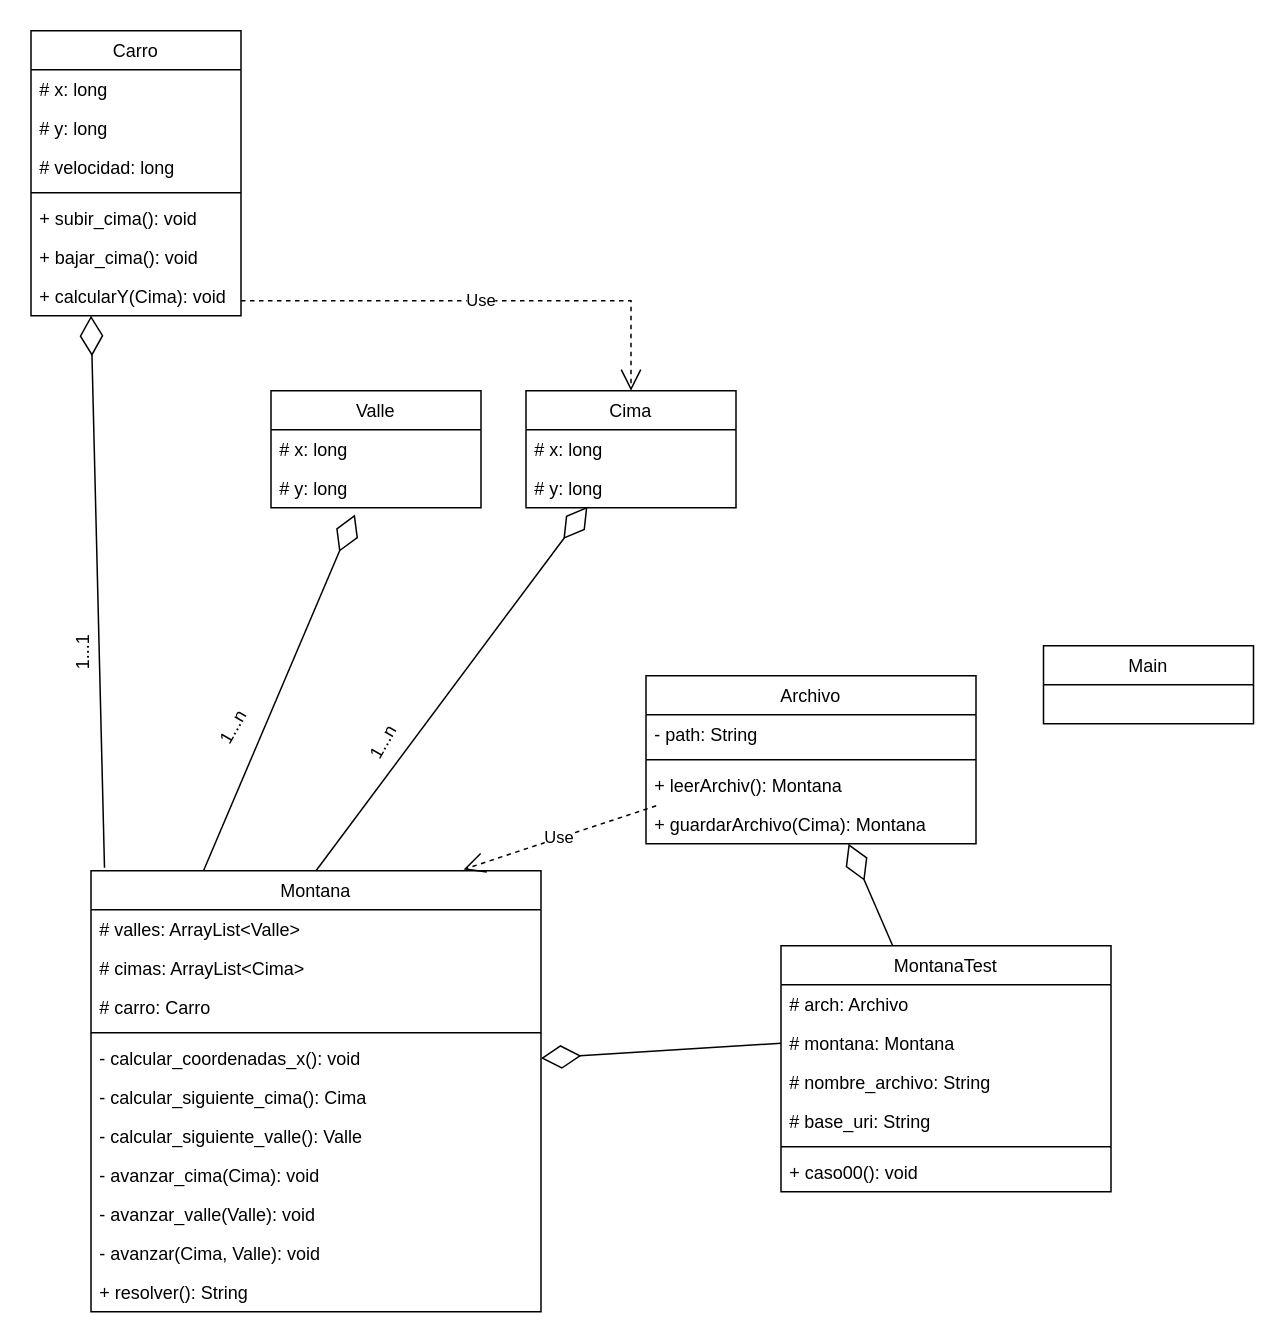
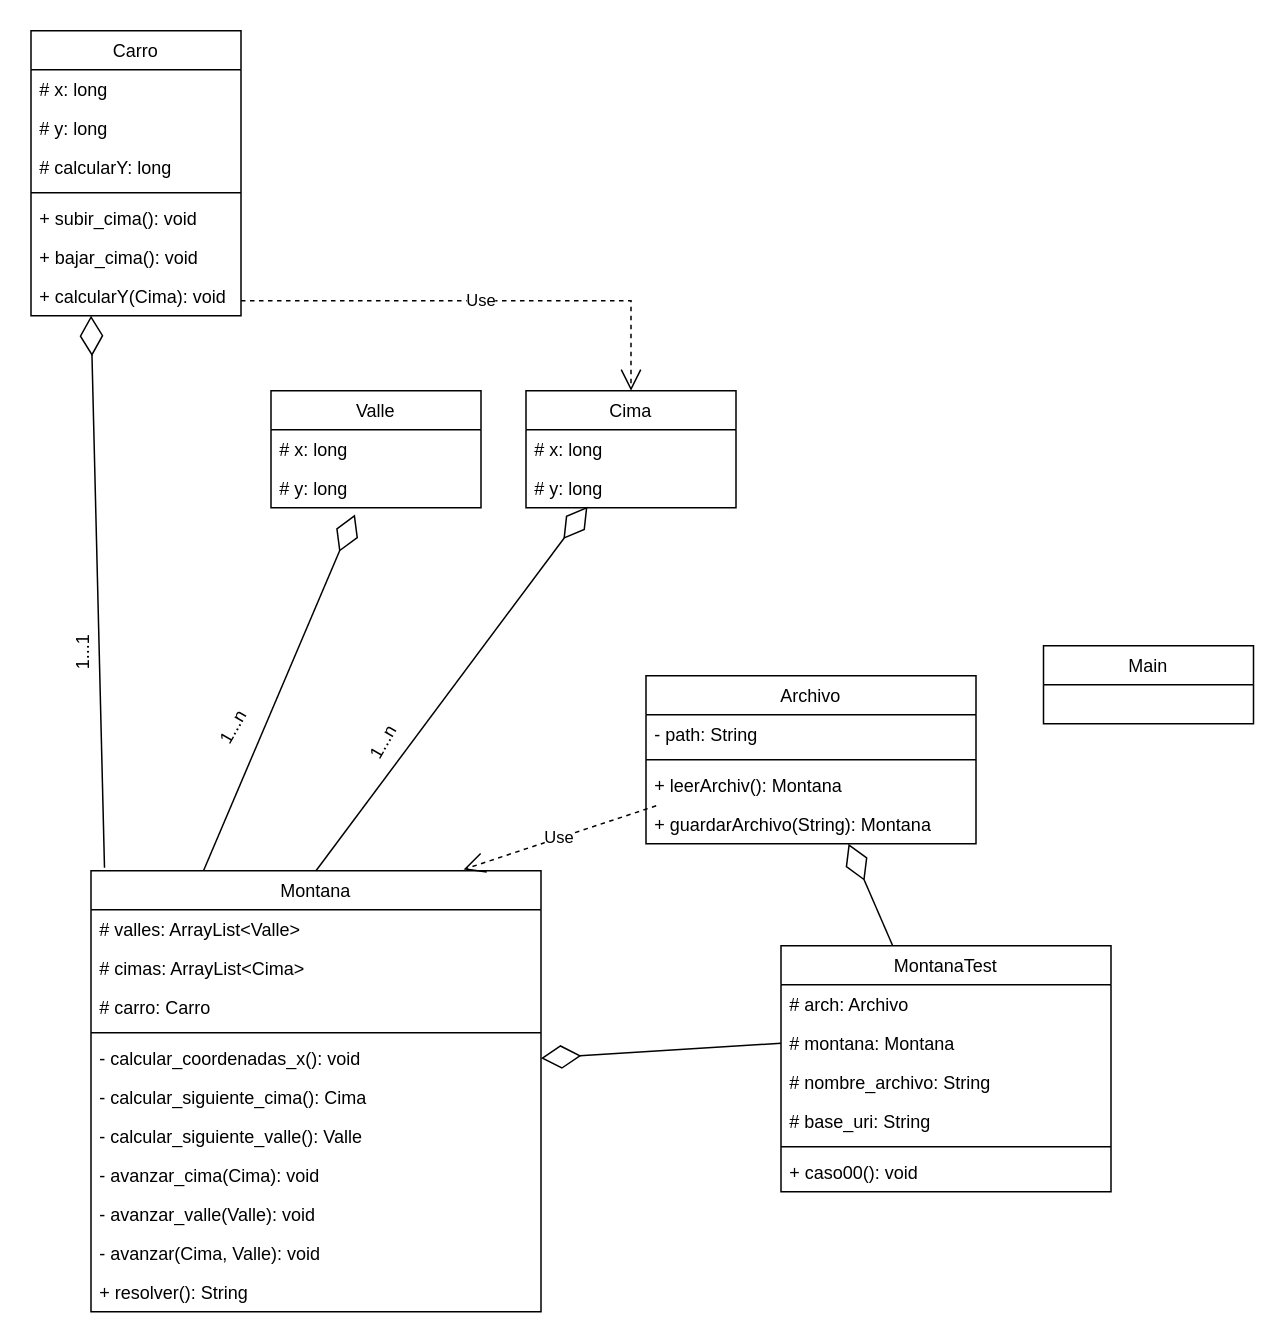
node "# velocidad: long": label "# velocidad: long" -> "# calcularY: long"
node "+ guardarArchivo(Cima): Montana": label "+ guardarArchivo(Cima): Montana" -> "+ guardarArchivo(String): Montana"
